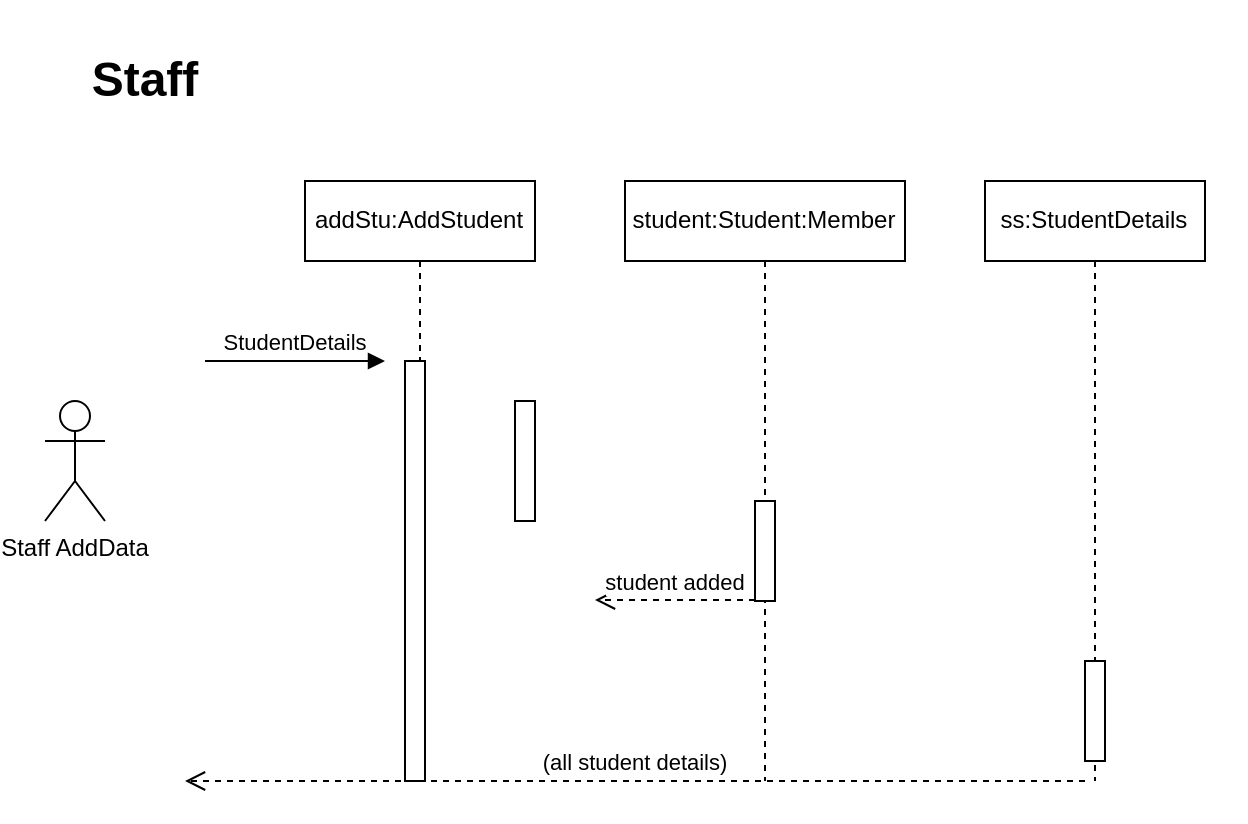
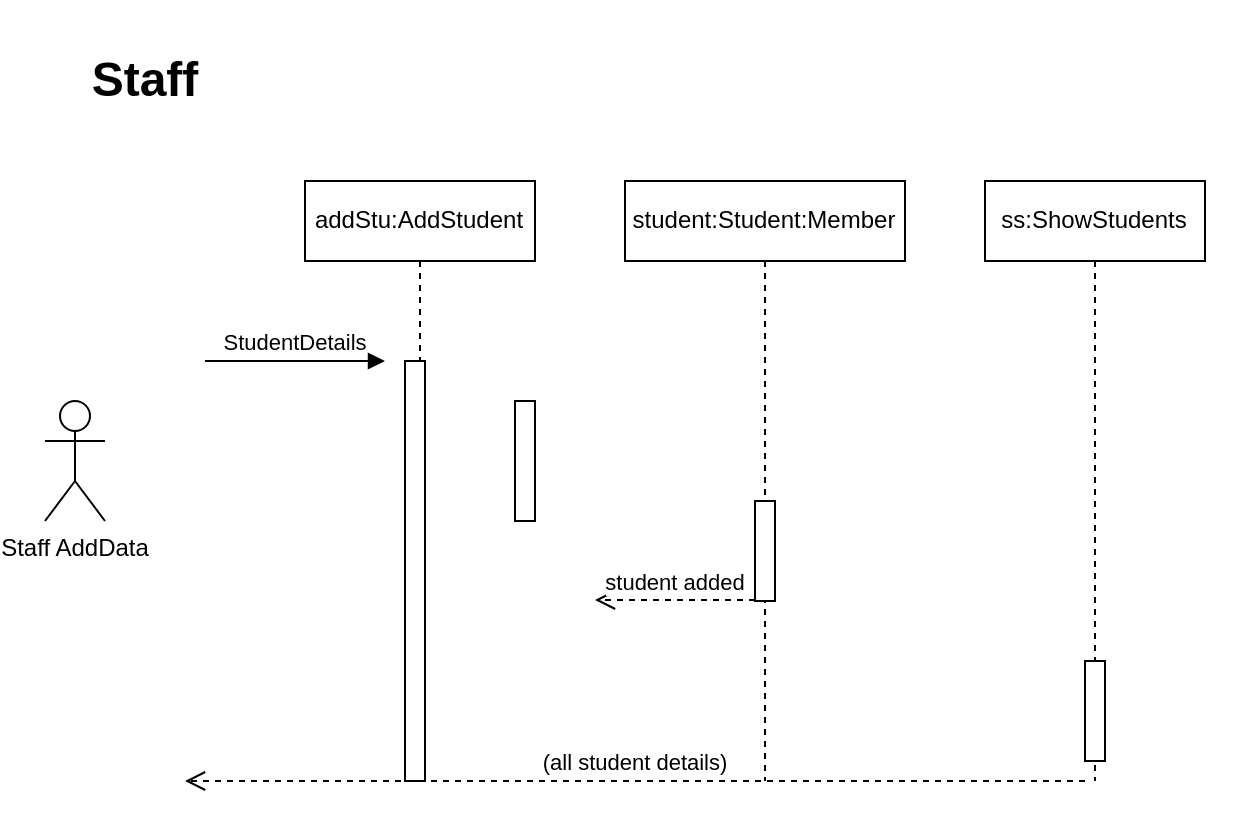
node "ss:StudentDetails": label "ss:StudentDetails" -> "ss:ShowStudents"
